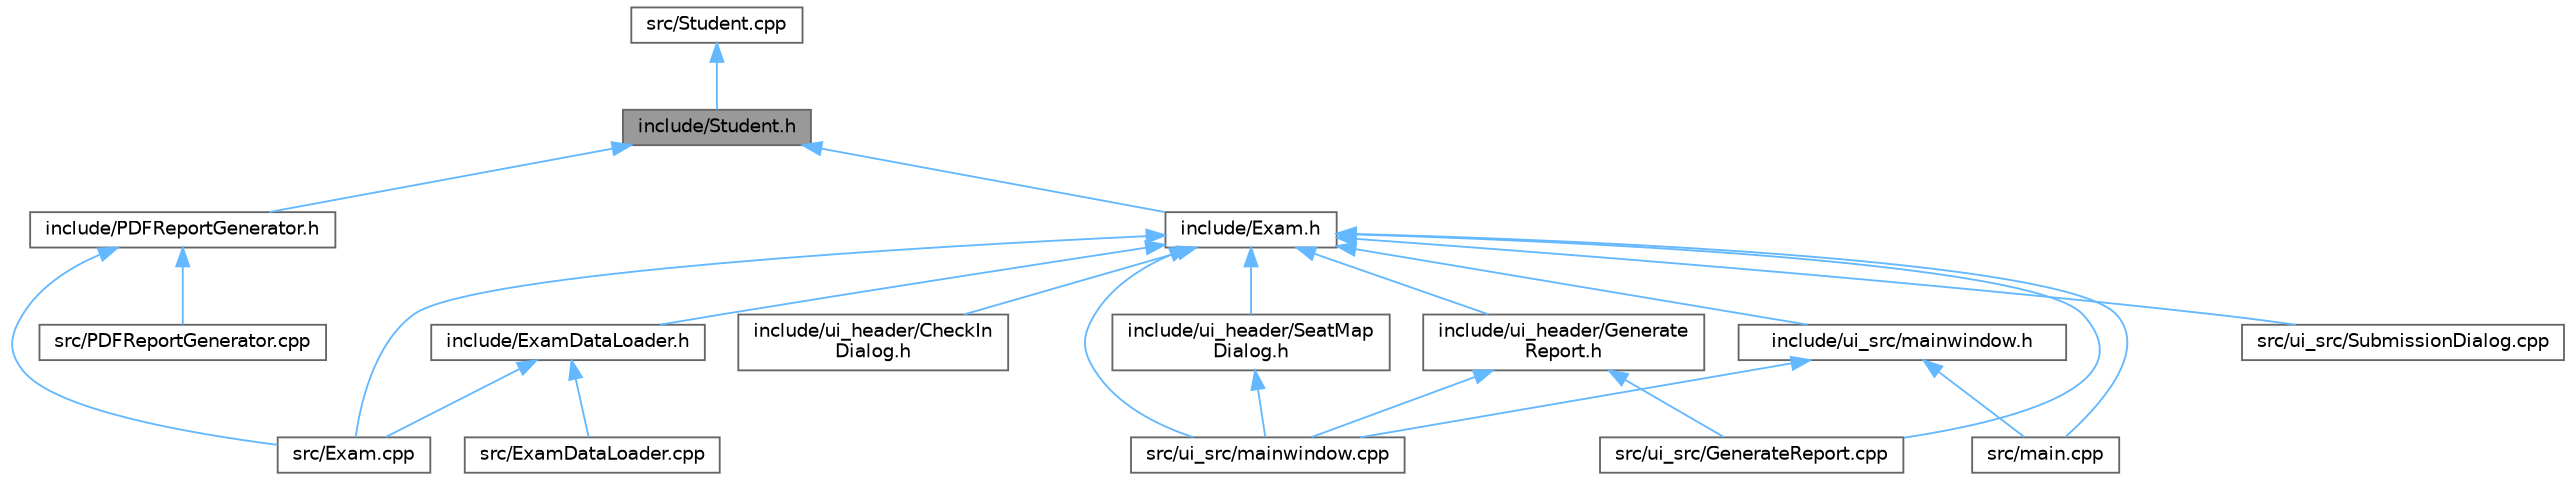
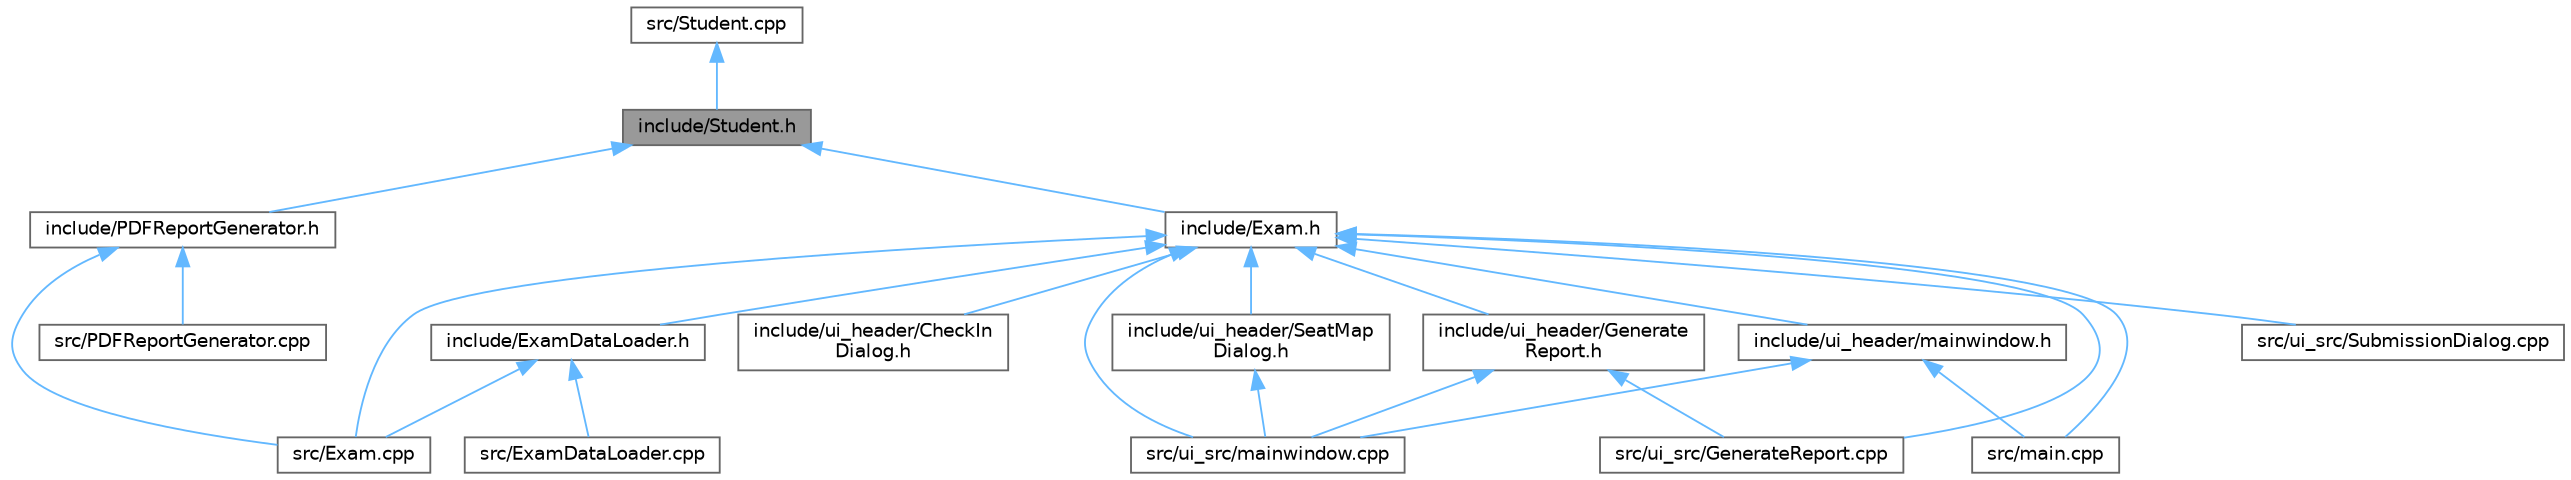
node "include/ui_src/mainwindow.h": label "include/ui_src/mainwindow.h" -> "include/ui_header/mainwindow.h"
